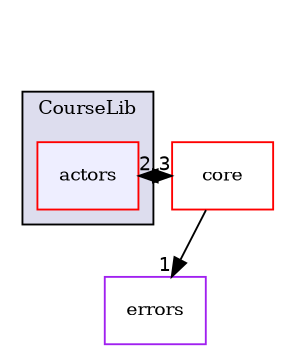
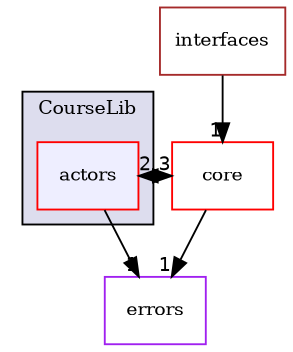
node "interfaces": added
edge "actors" -> "errors": added
